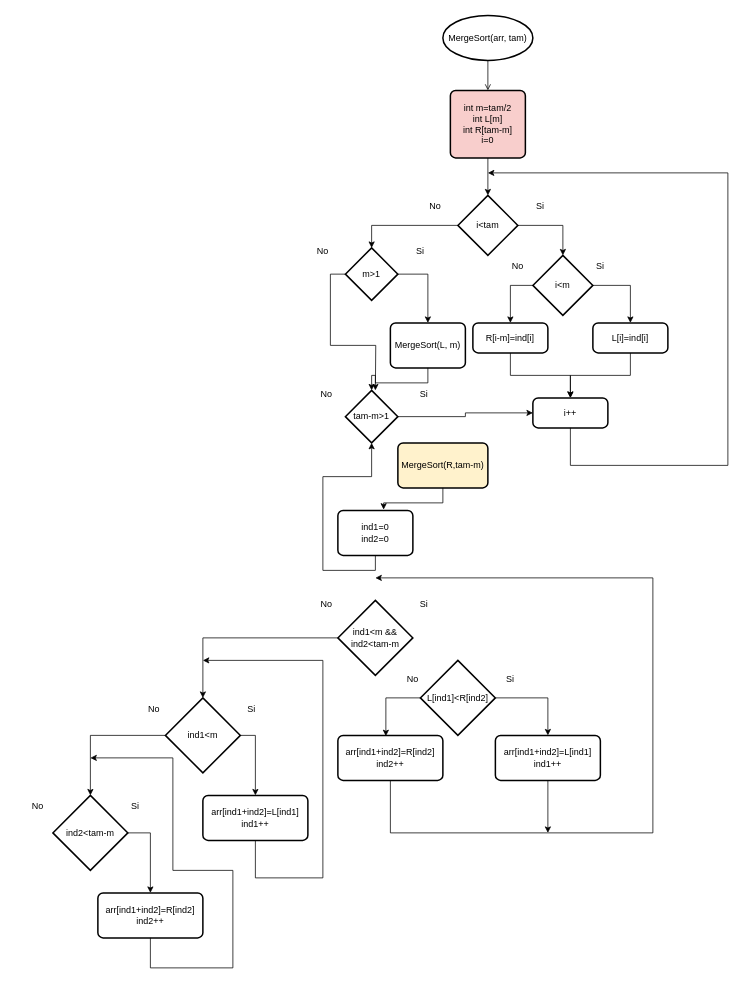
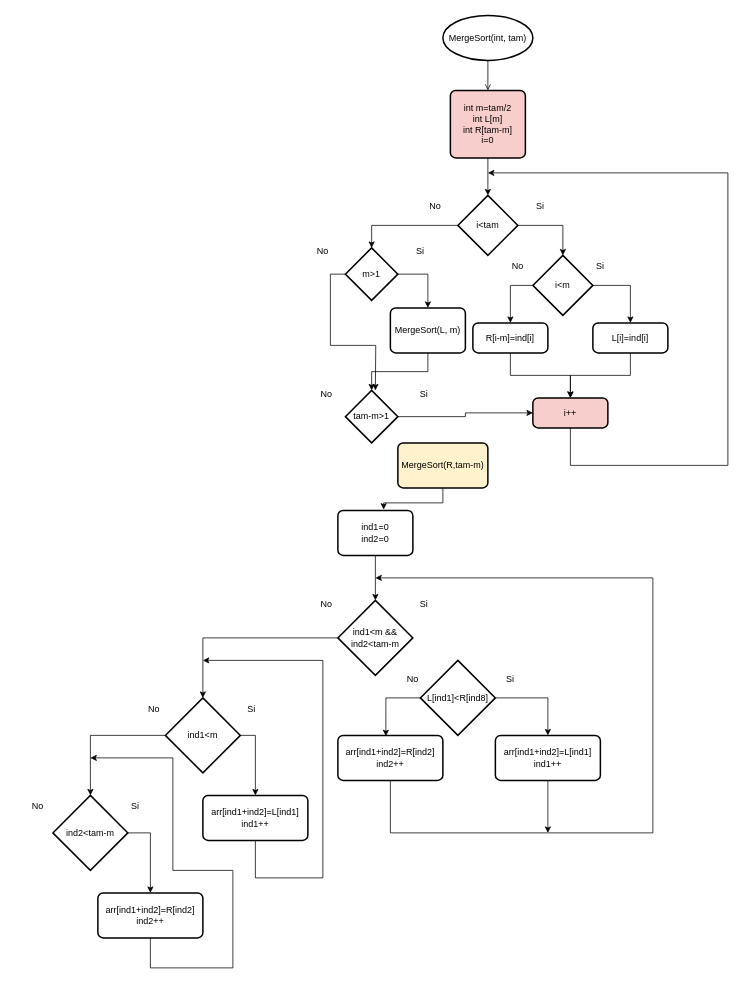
node "MergeSort(arr, tam)": label "MergeSort(arr, tam)" -> "MergeSort(int, tam)"
node "MergeSort(L, m)": moved (428, 345) -> (428, 330)
node "i++": fillcolor #ffffff -> #f8cecc
edge "ind1=0 ind2=0" -> "tam-m>1": now "ind1=0 ind2=0" -> "ind1<m && ind2<tam-m"
node "L[ind1]<R[ind2]": label "L[ind1]<R[ind2]" -> "L[ind1]<R[ind8]"
